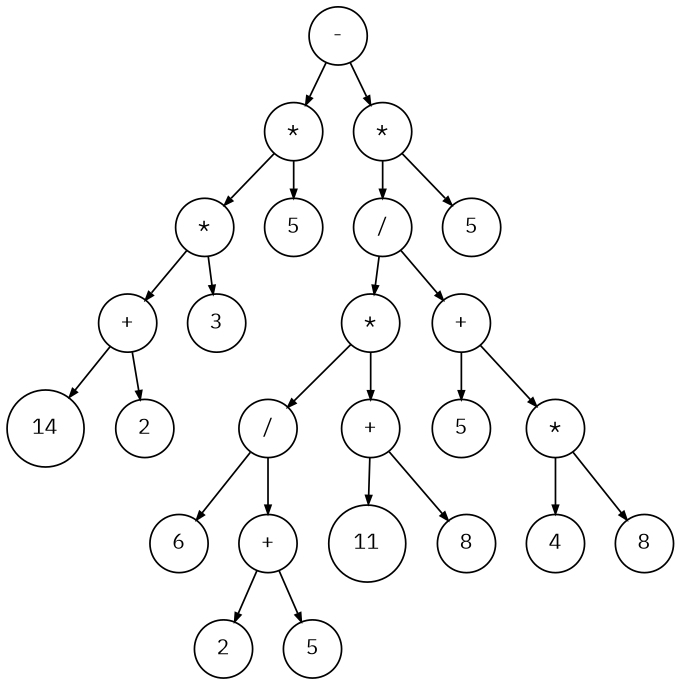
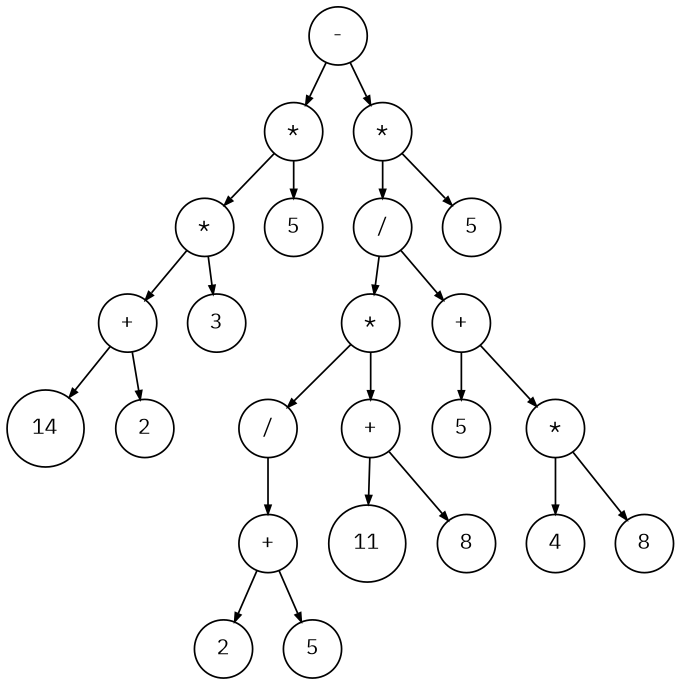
node "6": removed
